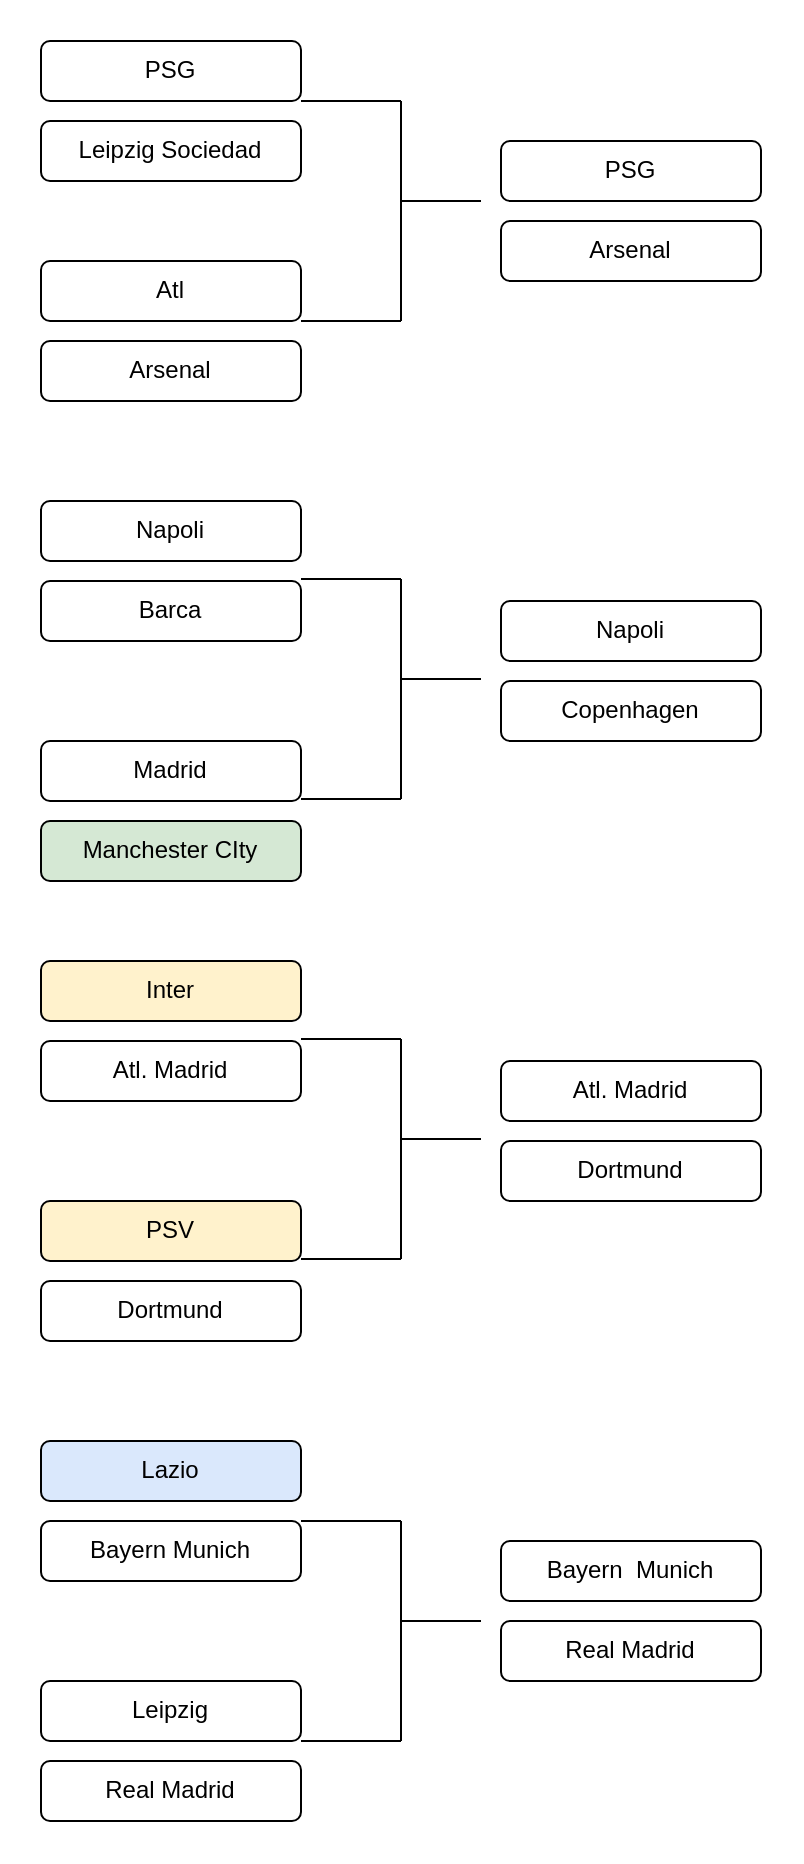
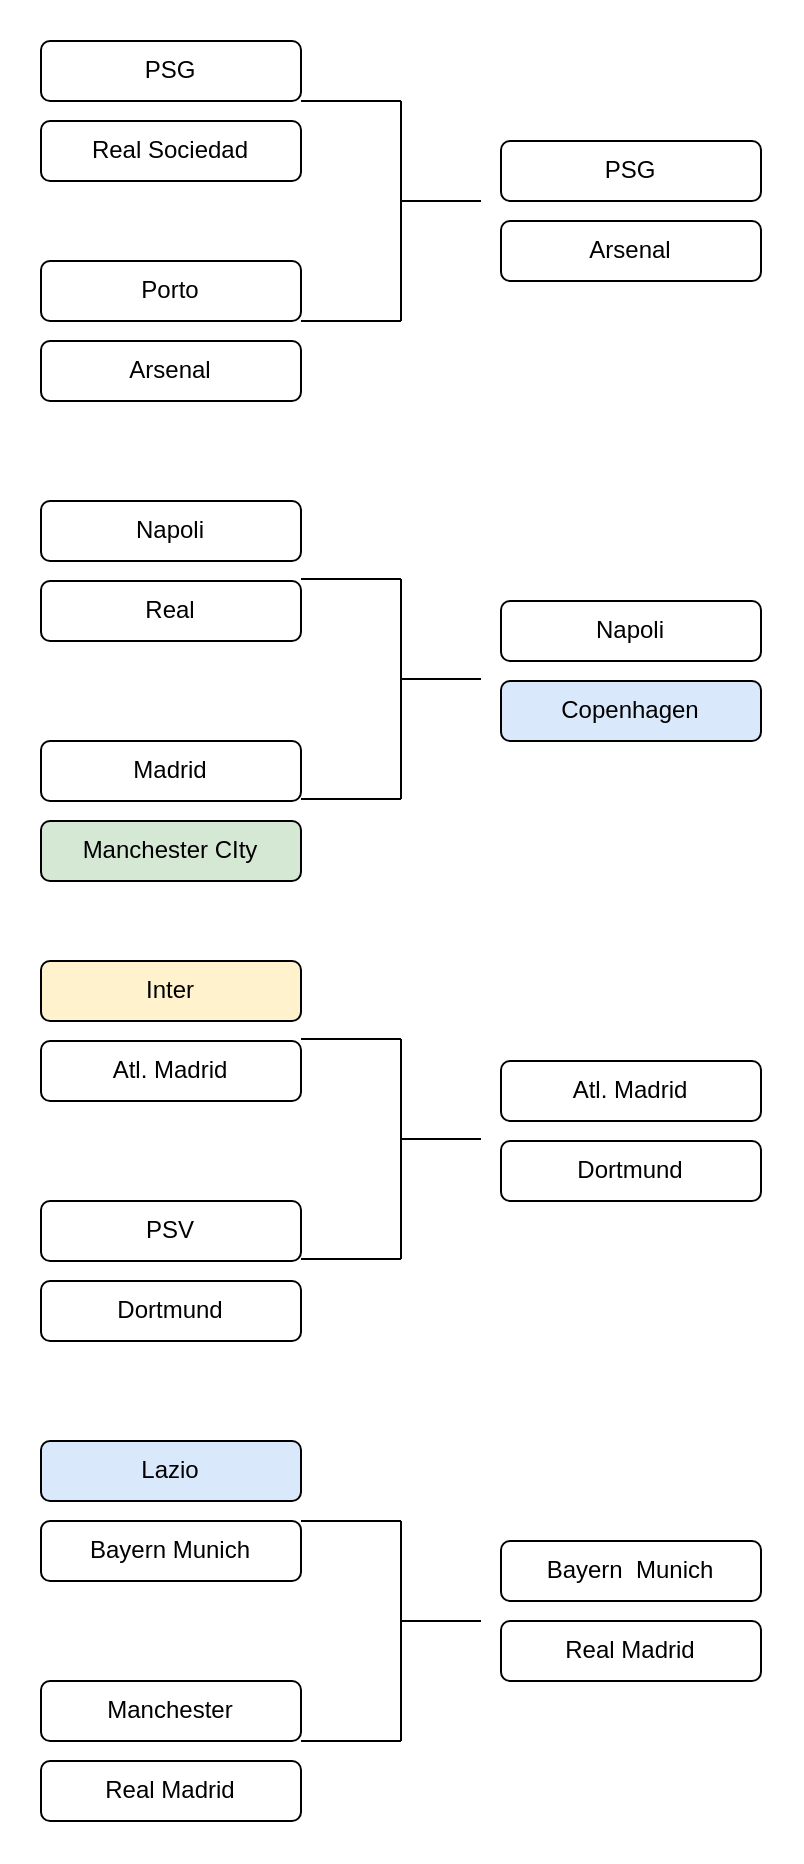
node "Leipzig Sociedad": label "Leipzig Sociedad" -> "Real Sociedad"
node "Atl": label "Atl" -> "Porto"
node "Barca": label "Barca" -> "Real"
node "Copenhagen": fillcolor #ffffff -> #dae8fc
node "PSV": fillcolor #fff2cc -> #ffffff
node "Leipzig": label "Leipzig" -> "Manchester"
